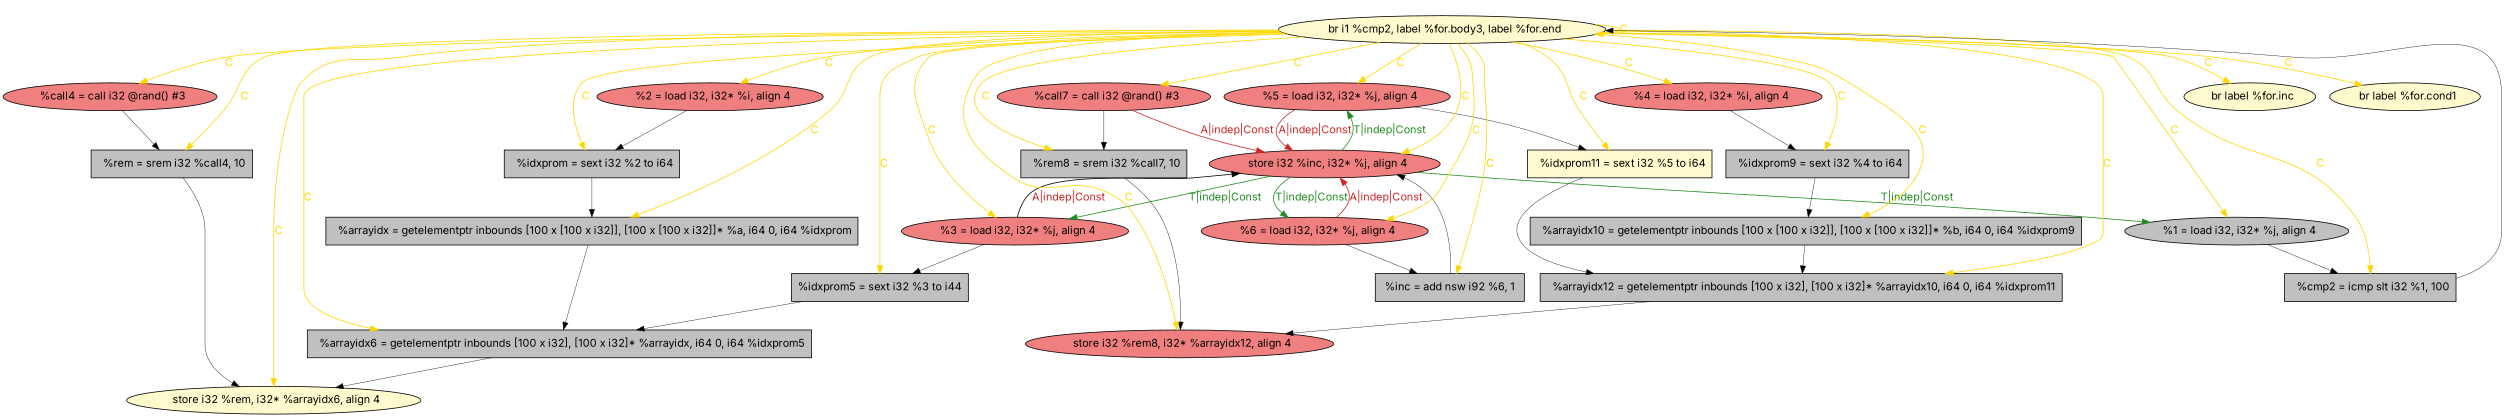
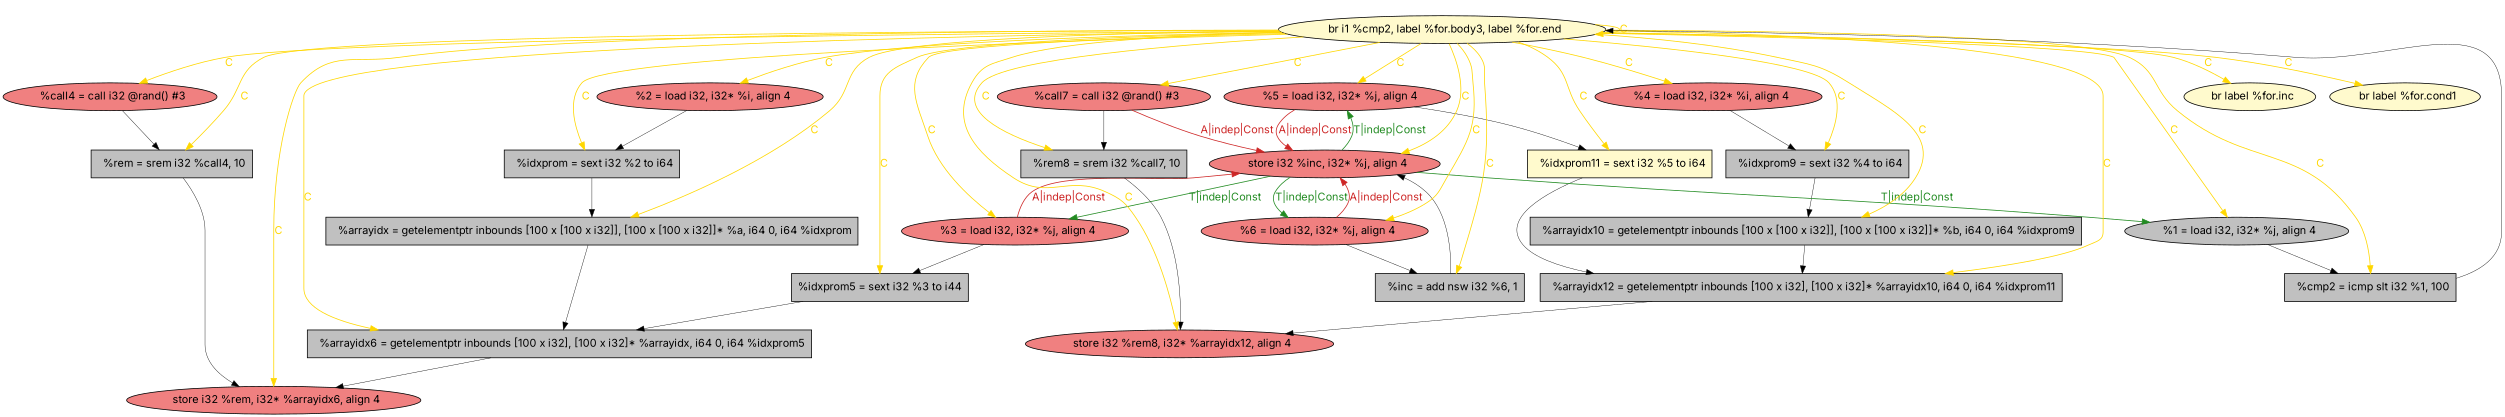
edge "%3 = load i32, i32* %j, align 4" -> "store i32 %inc, i32* %j, align 4": color black -> firebrick3
node "%inc = add nsw i92 %6, 1": label "%inc = add nsw i92 %6, 1" -> "%inc = add nsw i32 %6, 1"
node "store i32 %rem, i32* %arrayidx6, align 4": fillcolor lemonchiffon -> lightcoral
